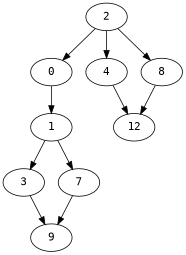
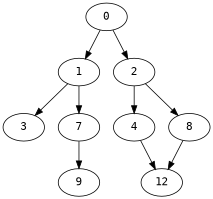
edge "2" -> "0": reversed
edge "3" -> "9": removed
